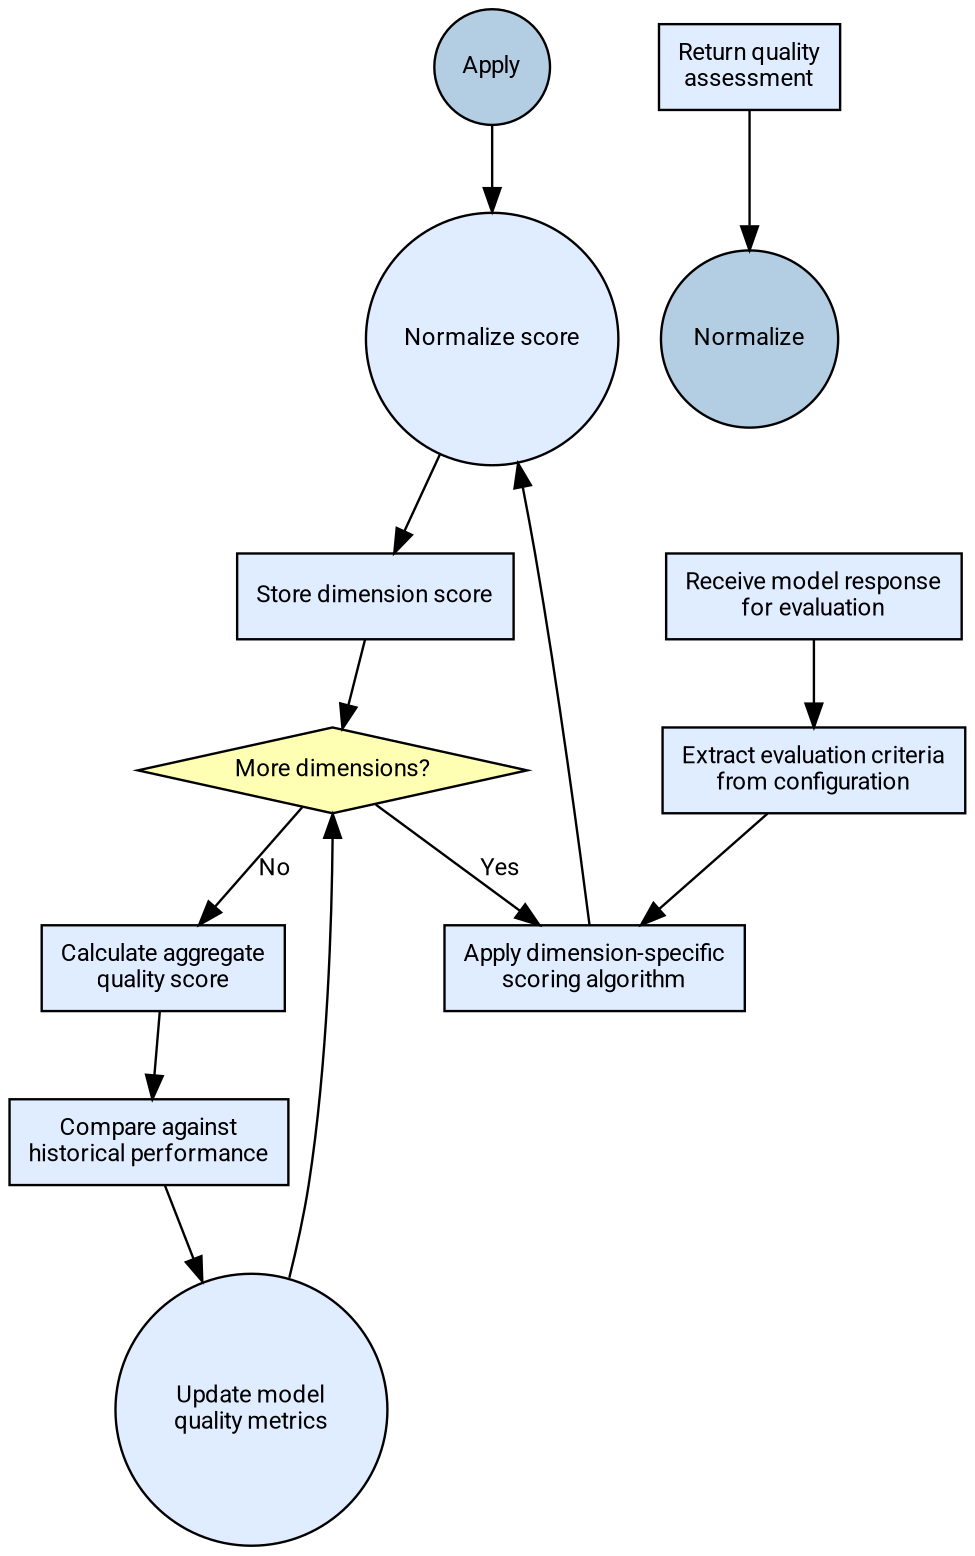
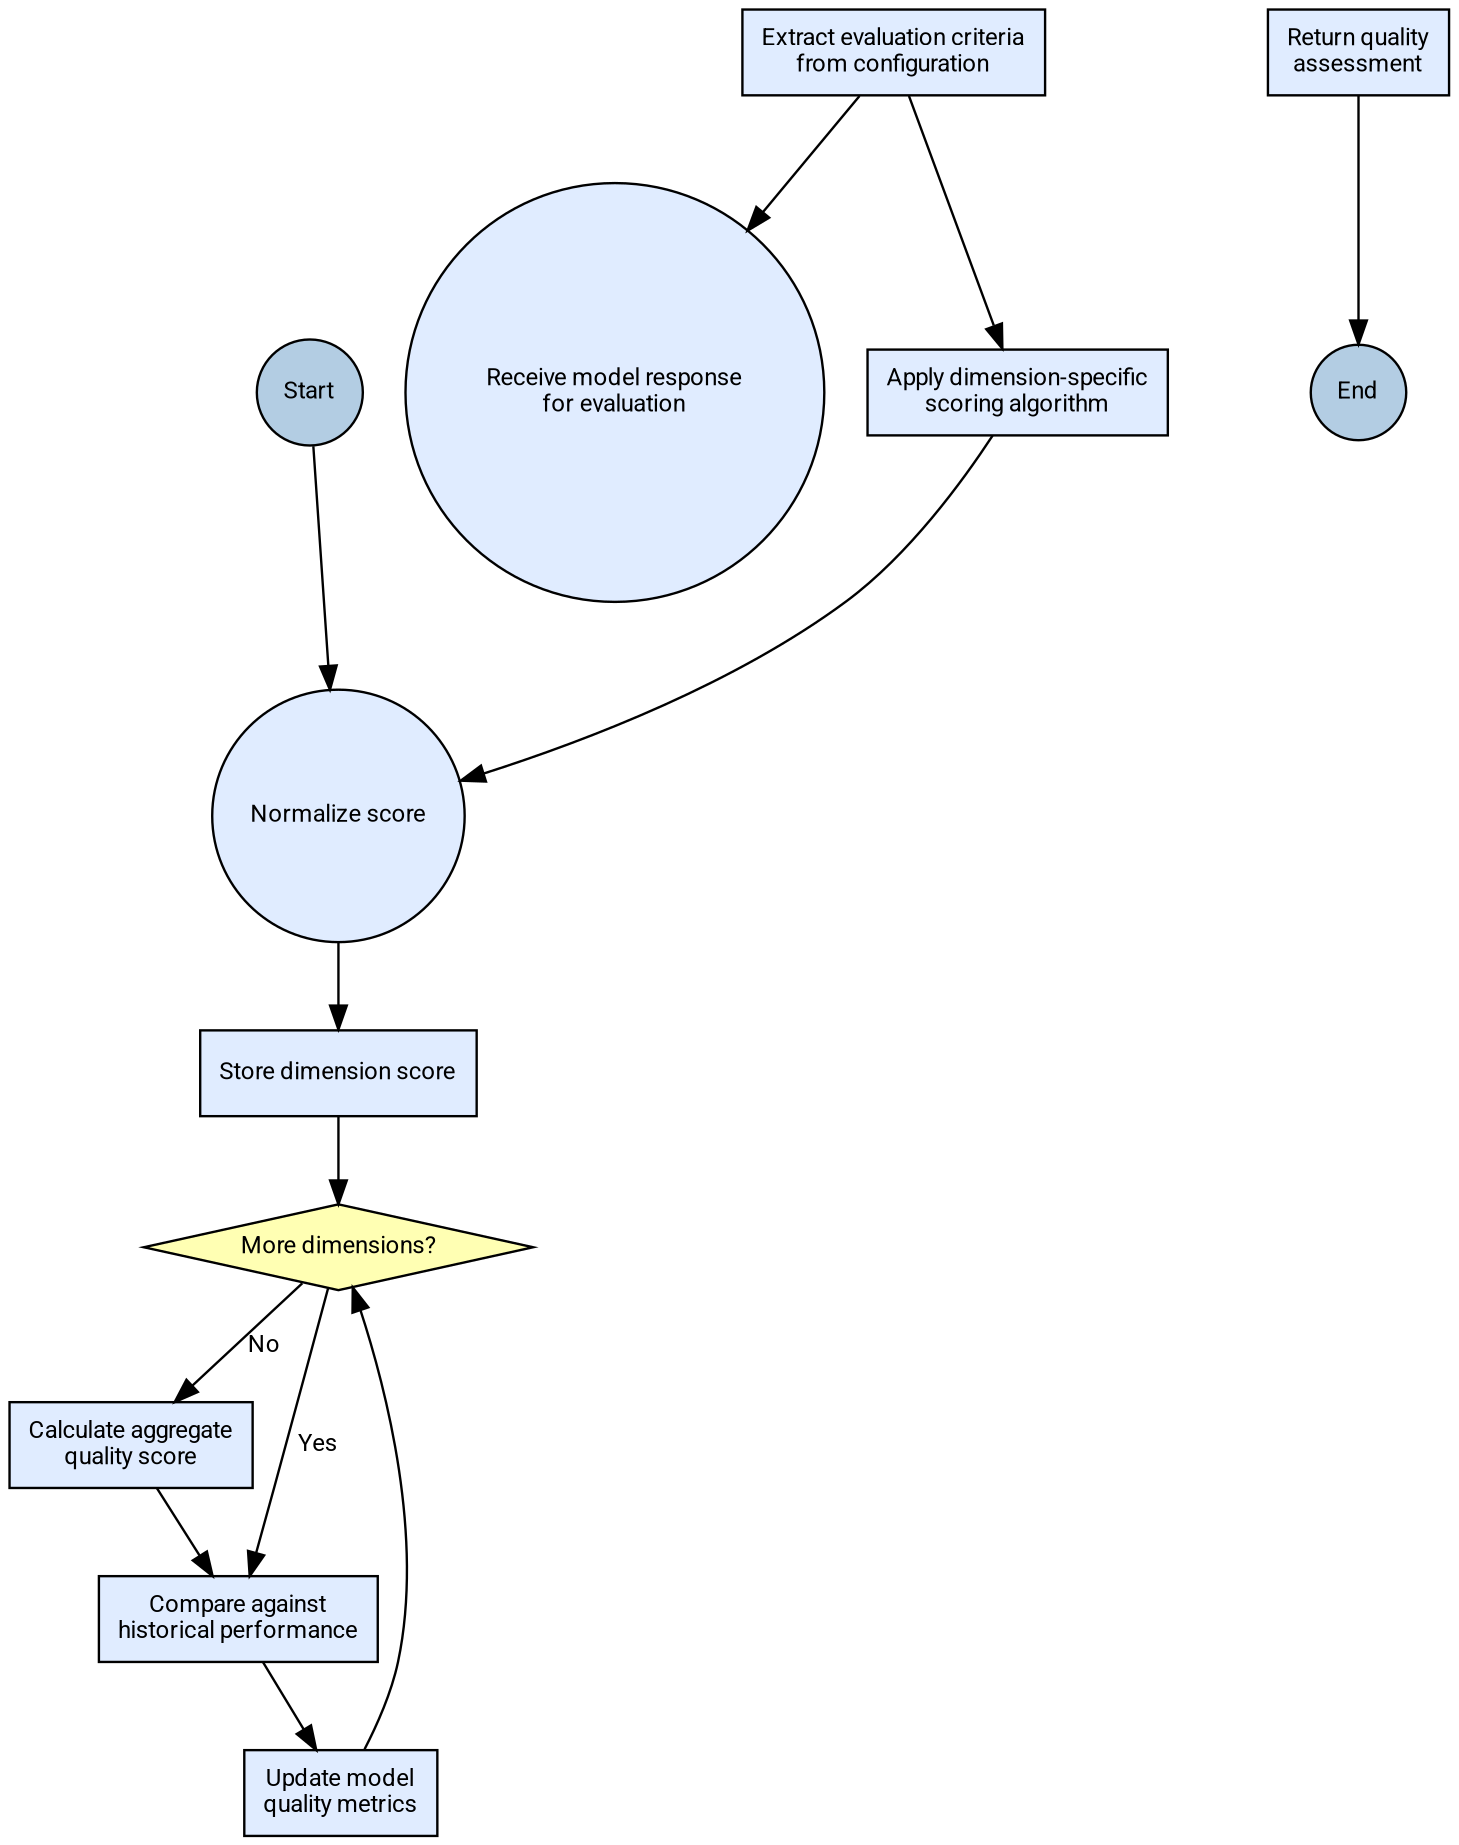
node "Apply": label "Apply" -> "Start"
node "Normalize": label "Normalize" -> "End"
node "Receive model response for evaluation": shape box -> circle
edge "Receive model response for evaluation" -> "Extract evaluation criteria from configuration": reversed
edge "More dimensions?" -> "Apply dimension-specific scoring algorithm": now "More dimensions?" -> "Compare against historical performance"
node "Update model quality metrics": shape circle -> box
